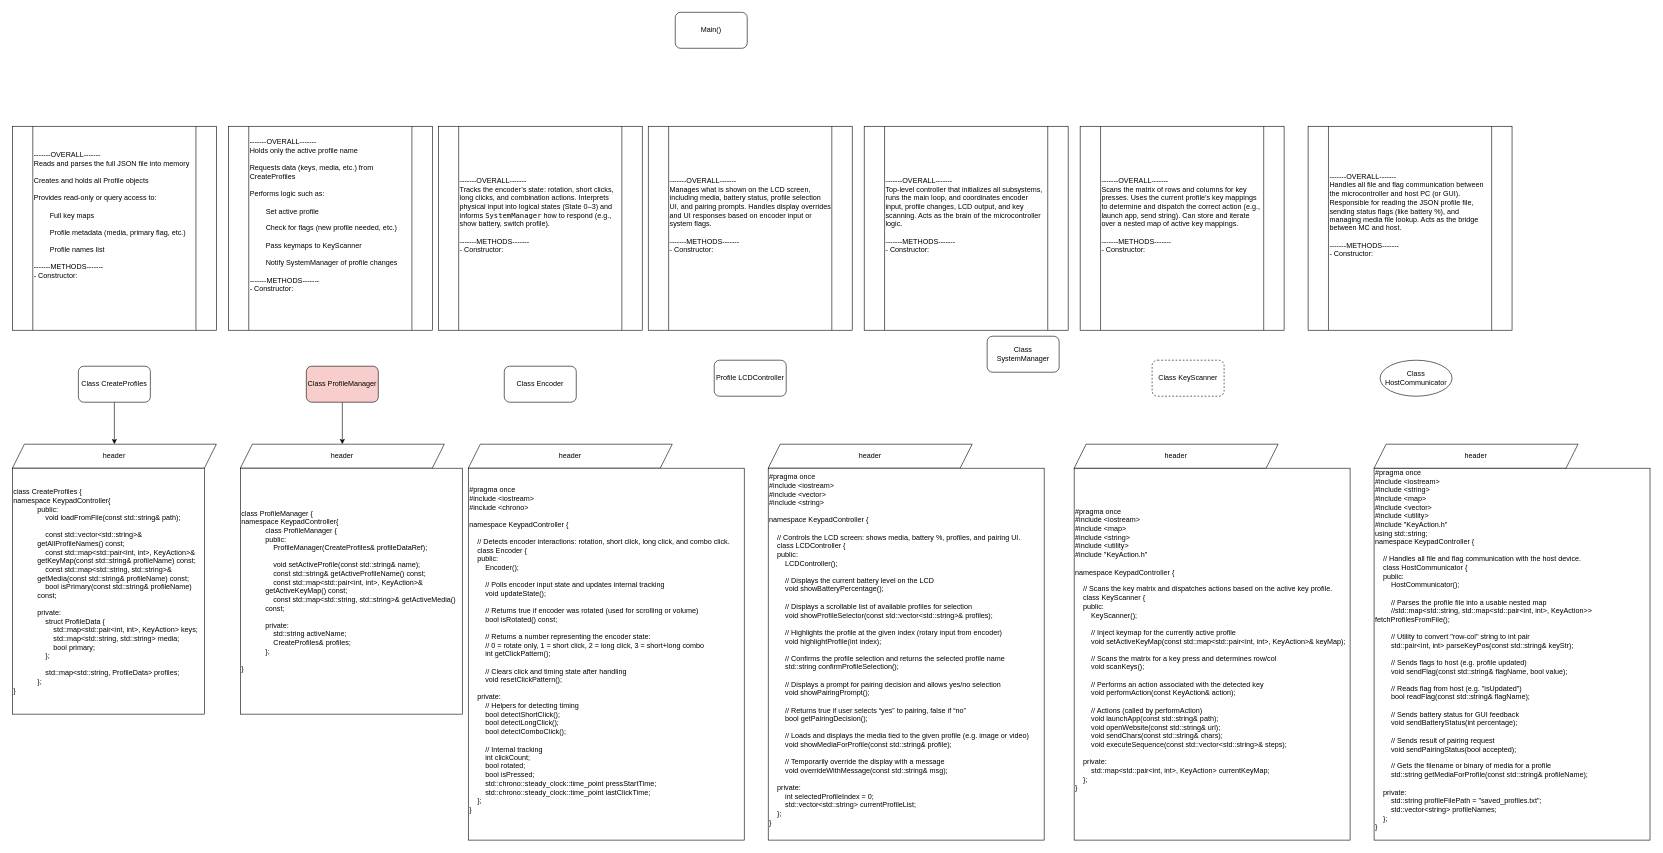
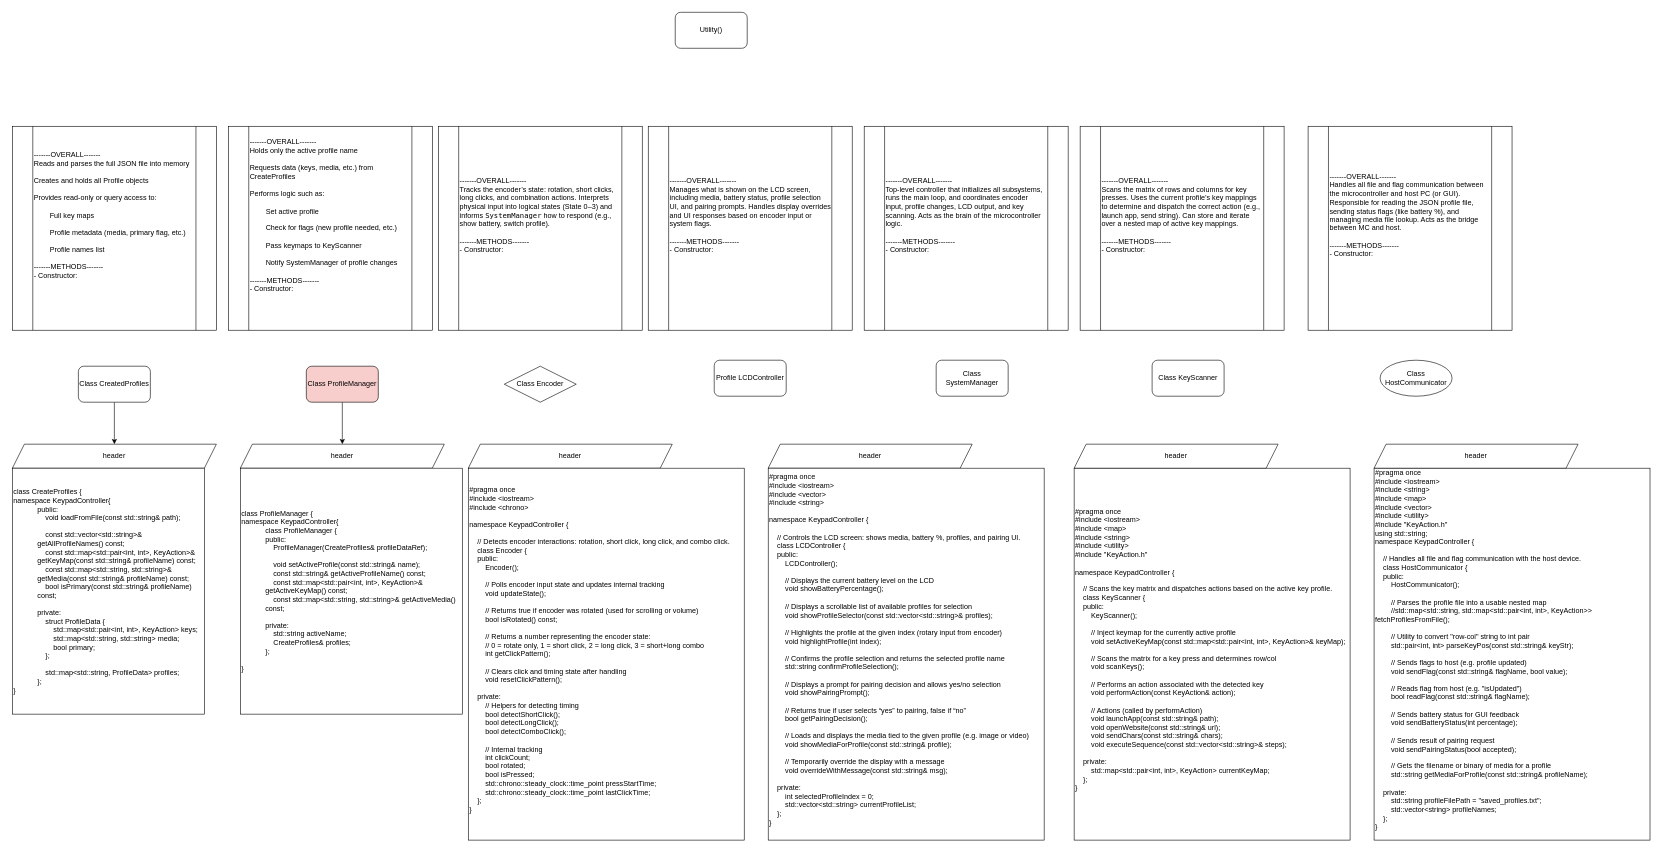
node "Main()": label "Main()" -> "Utility()"
node "Class SystemManager": moved (1023, 354) -> (972, 378)
node "Class KeyScanner": style dashed -> solid
node "Class CreateProfiles": label "Class CreateProfiles" -> "Class CreatedProfiles"
node "Class Encoder": shape rounded rectangle -> diamond
